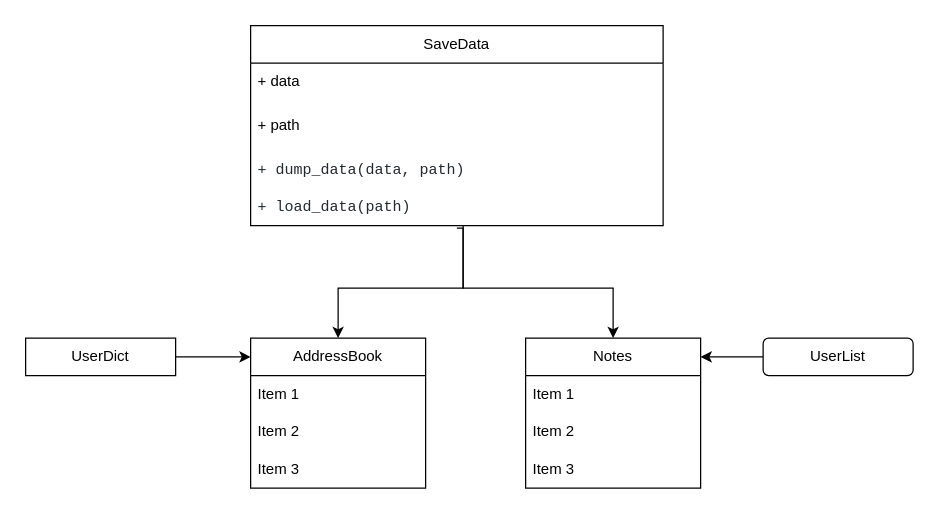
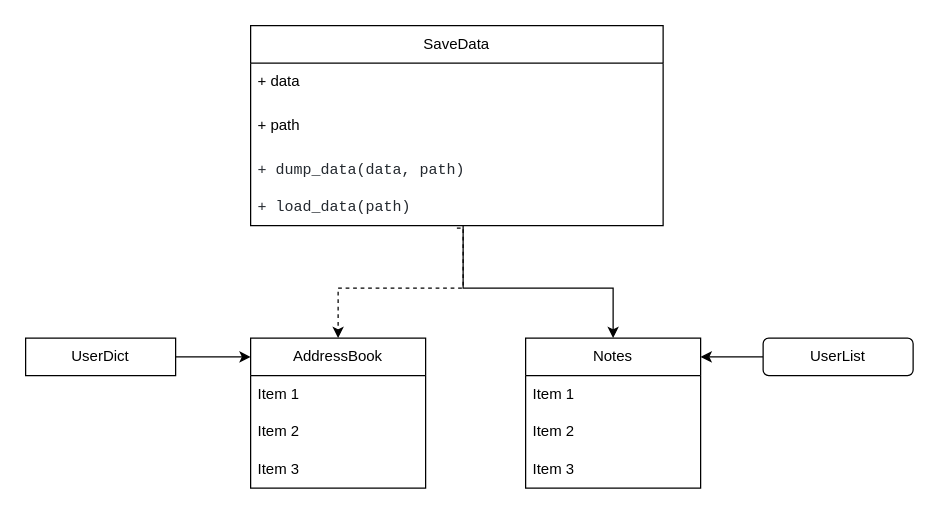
edge "+ load_data(path)" -> "AddressBook": style solid -> dashed
